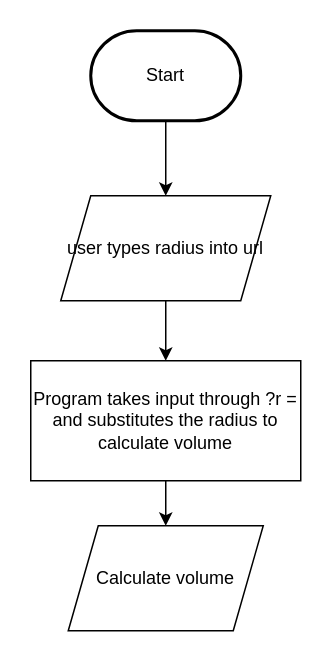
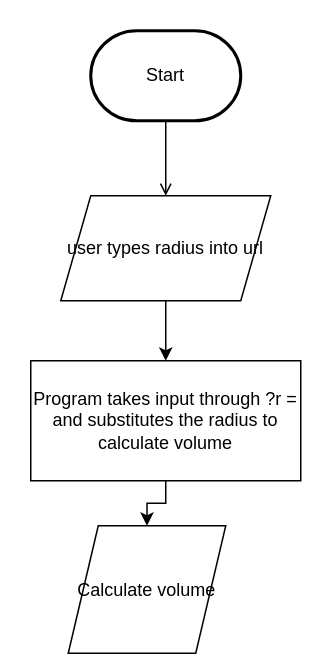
edge "Start" -> "user types radius into url": arrowhead classic -> open
node "Calculate volume": size 195x105 -> 158x128
